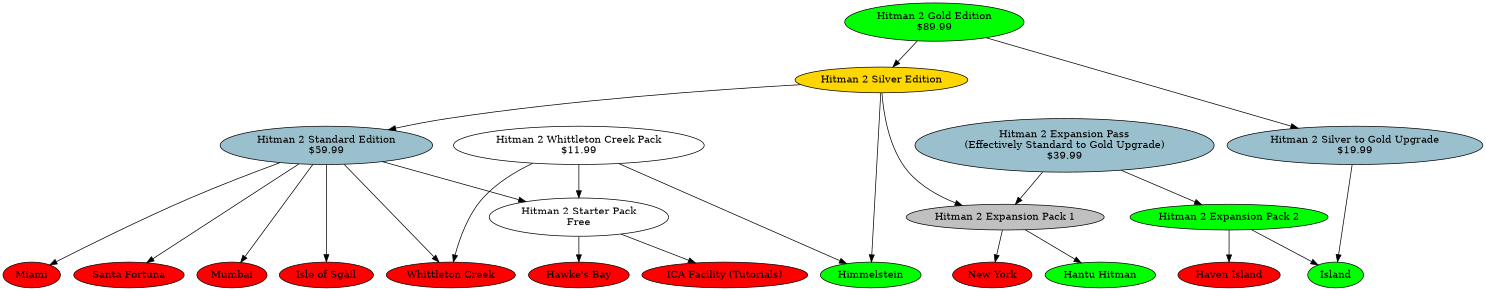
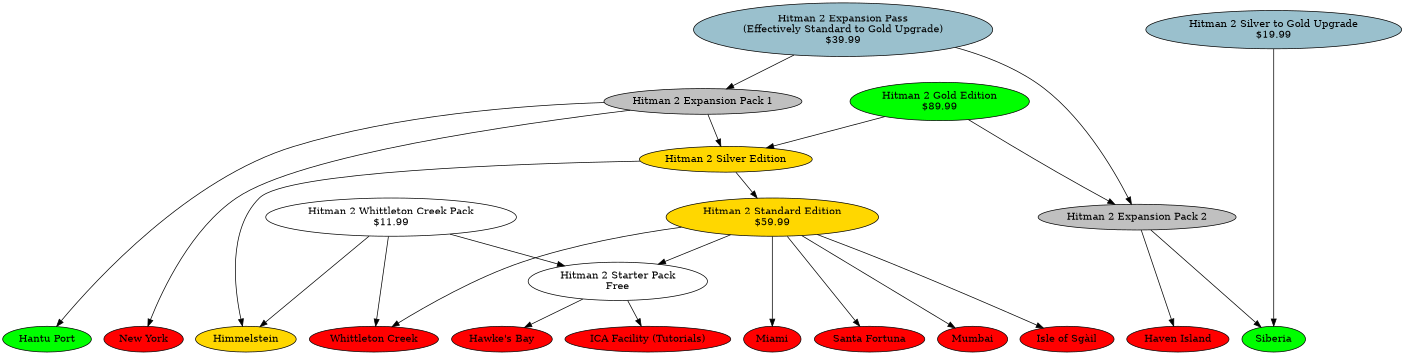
edge "Hitman 2 Gold Edition $89.99" -> "Hitman 2 Silver to Gold Upgrade $19.99": now "Hitman 2 Gold Edition $89.99" -> "Hitman 2 Expansion Pack 2"
node "Hitman 2 Standard Edition $59.99": fillcolor lightblue3 -> gold
edge "Hitman 2 Silver Edition" -> "Hitman 2 Expansion Pack 1": reversed
node "Hitman 2 Expansion Pack 2": fillcolor green -> grey
node "Himmelstein": fillcolor green -> gold
node "Hantu Hitman": label "Hantu Hitman" -> "Hantu Port"
node "Island": label "Island" -> "Siberia"
